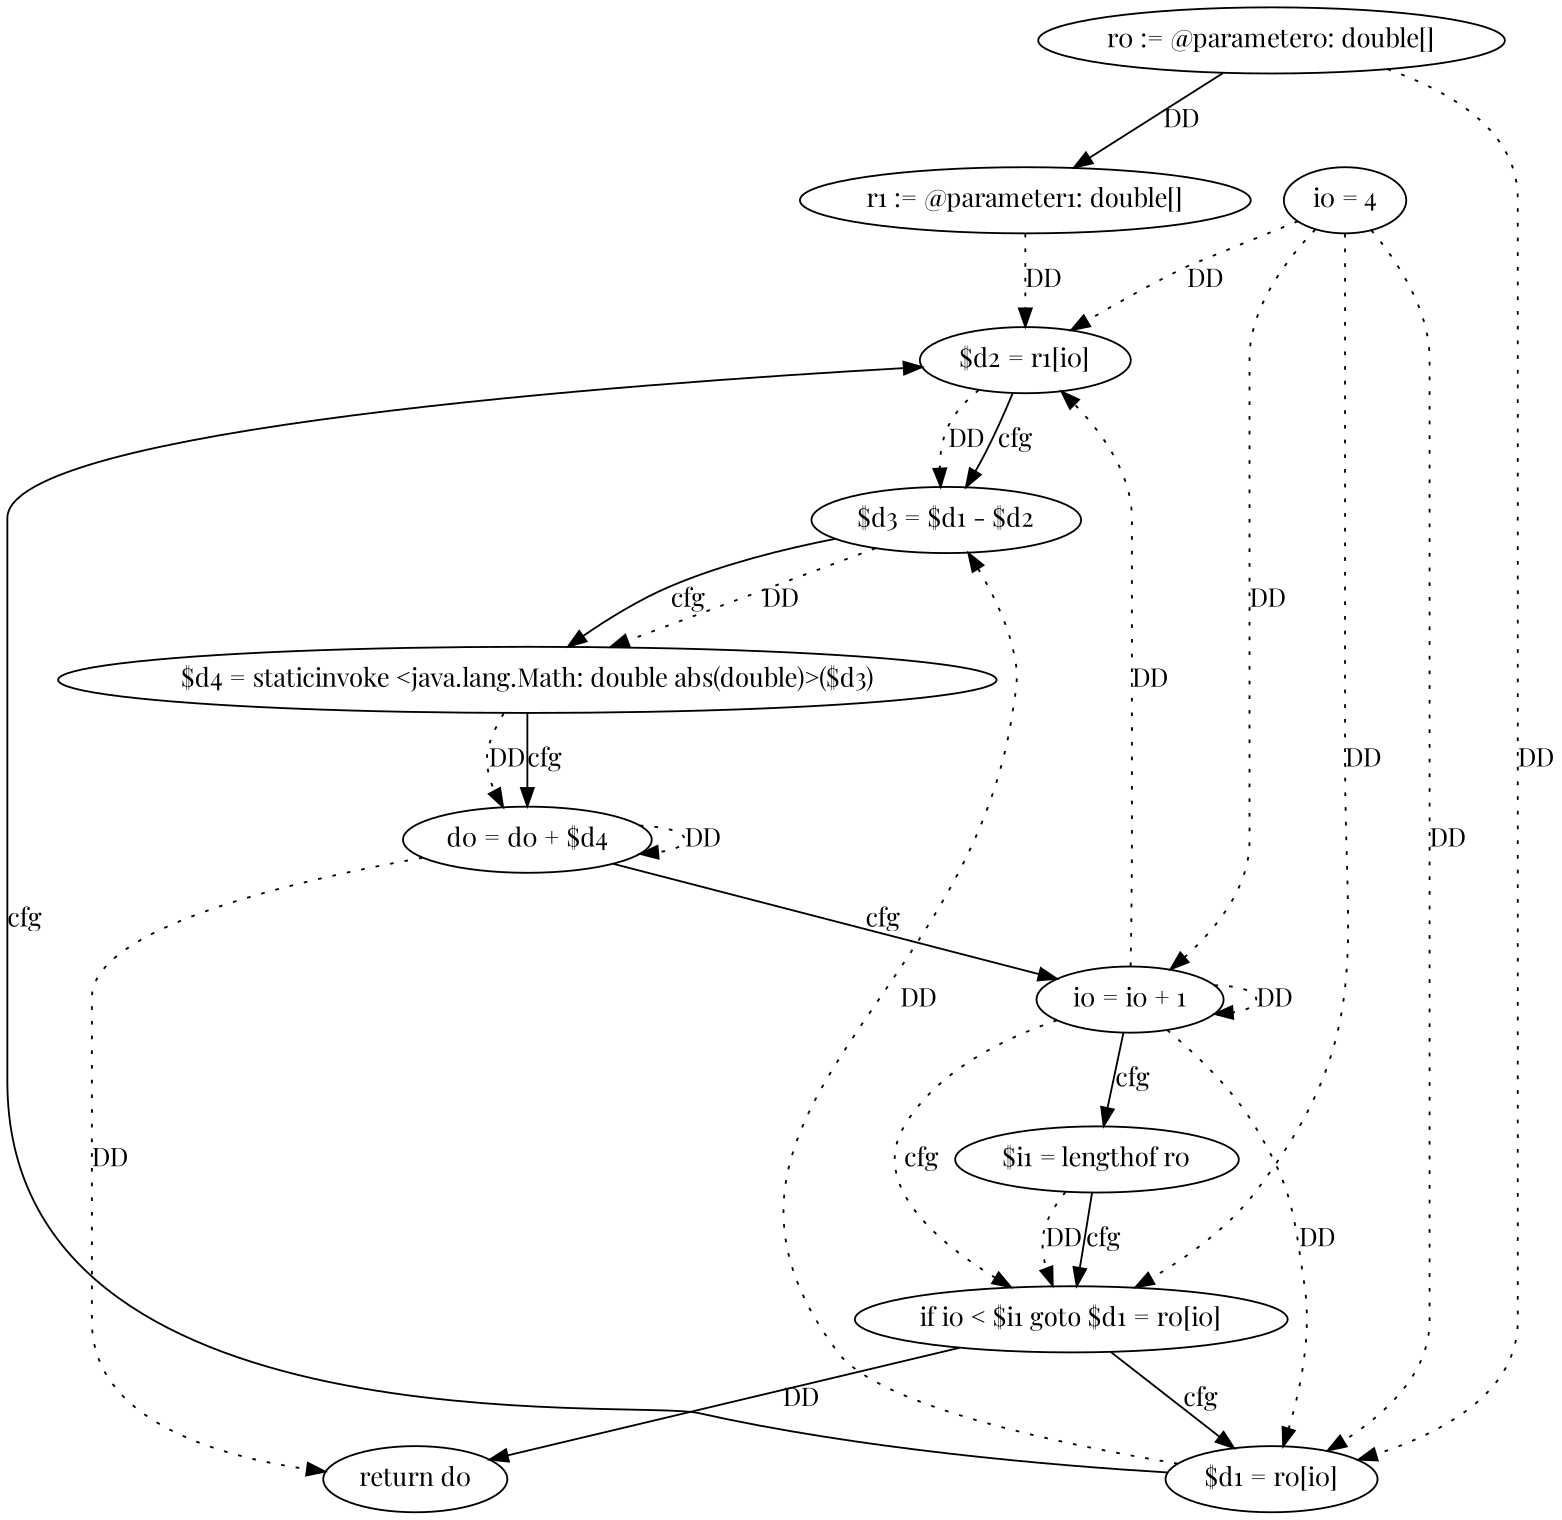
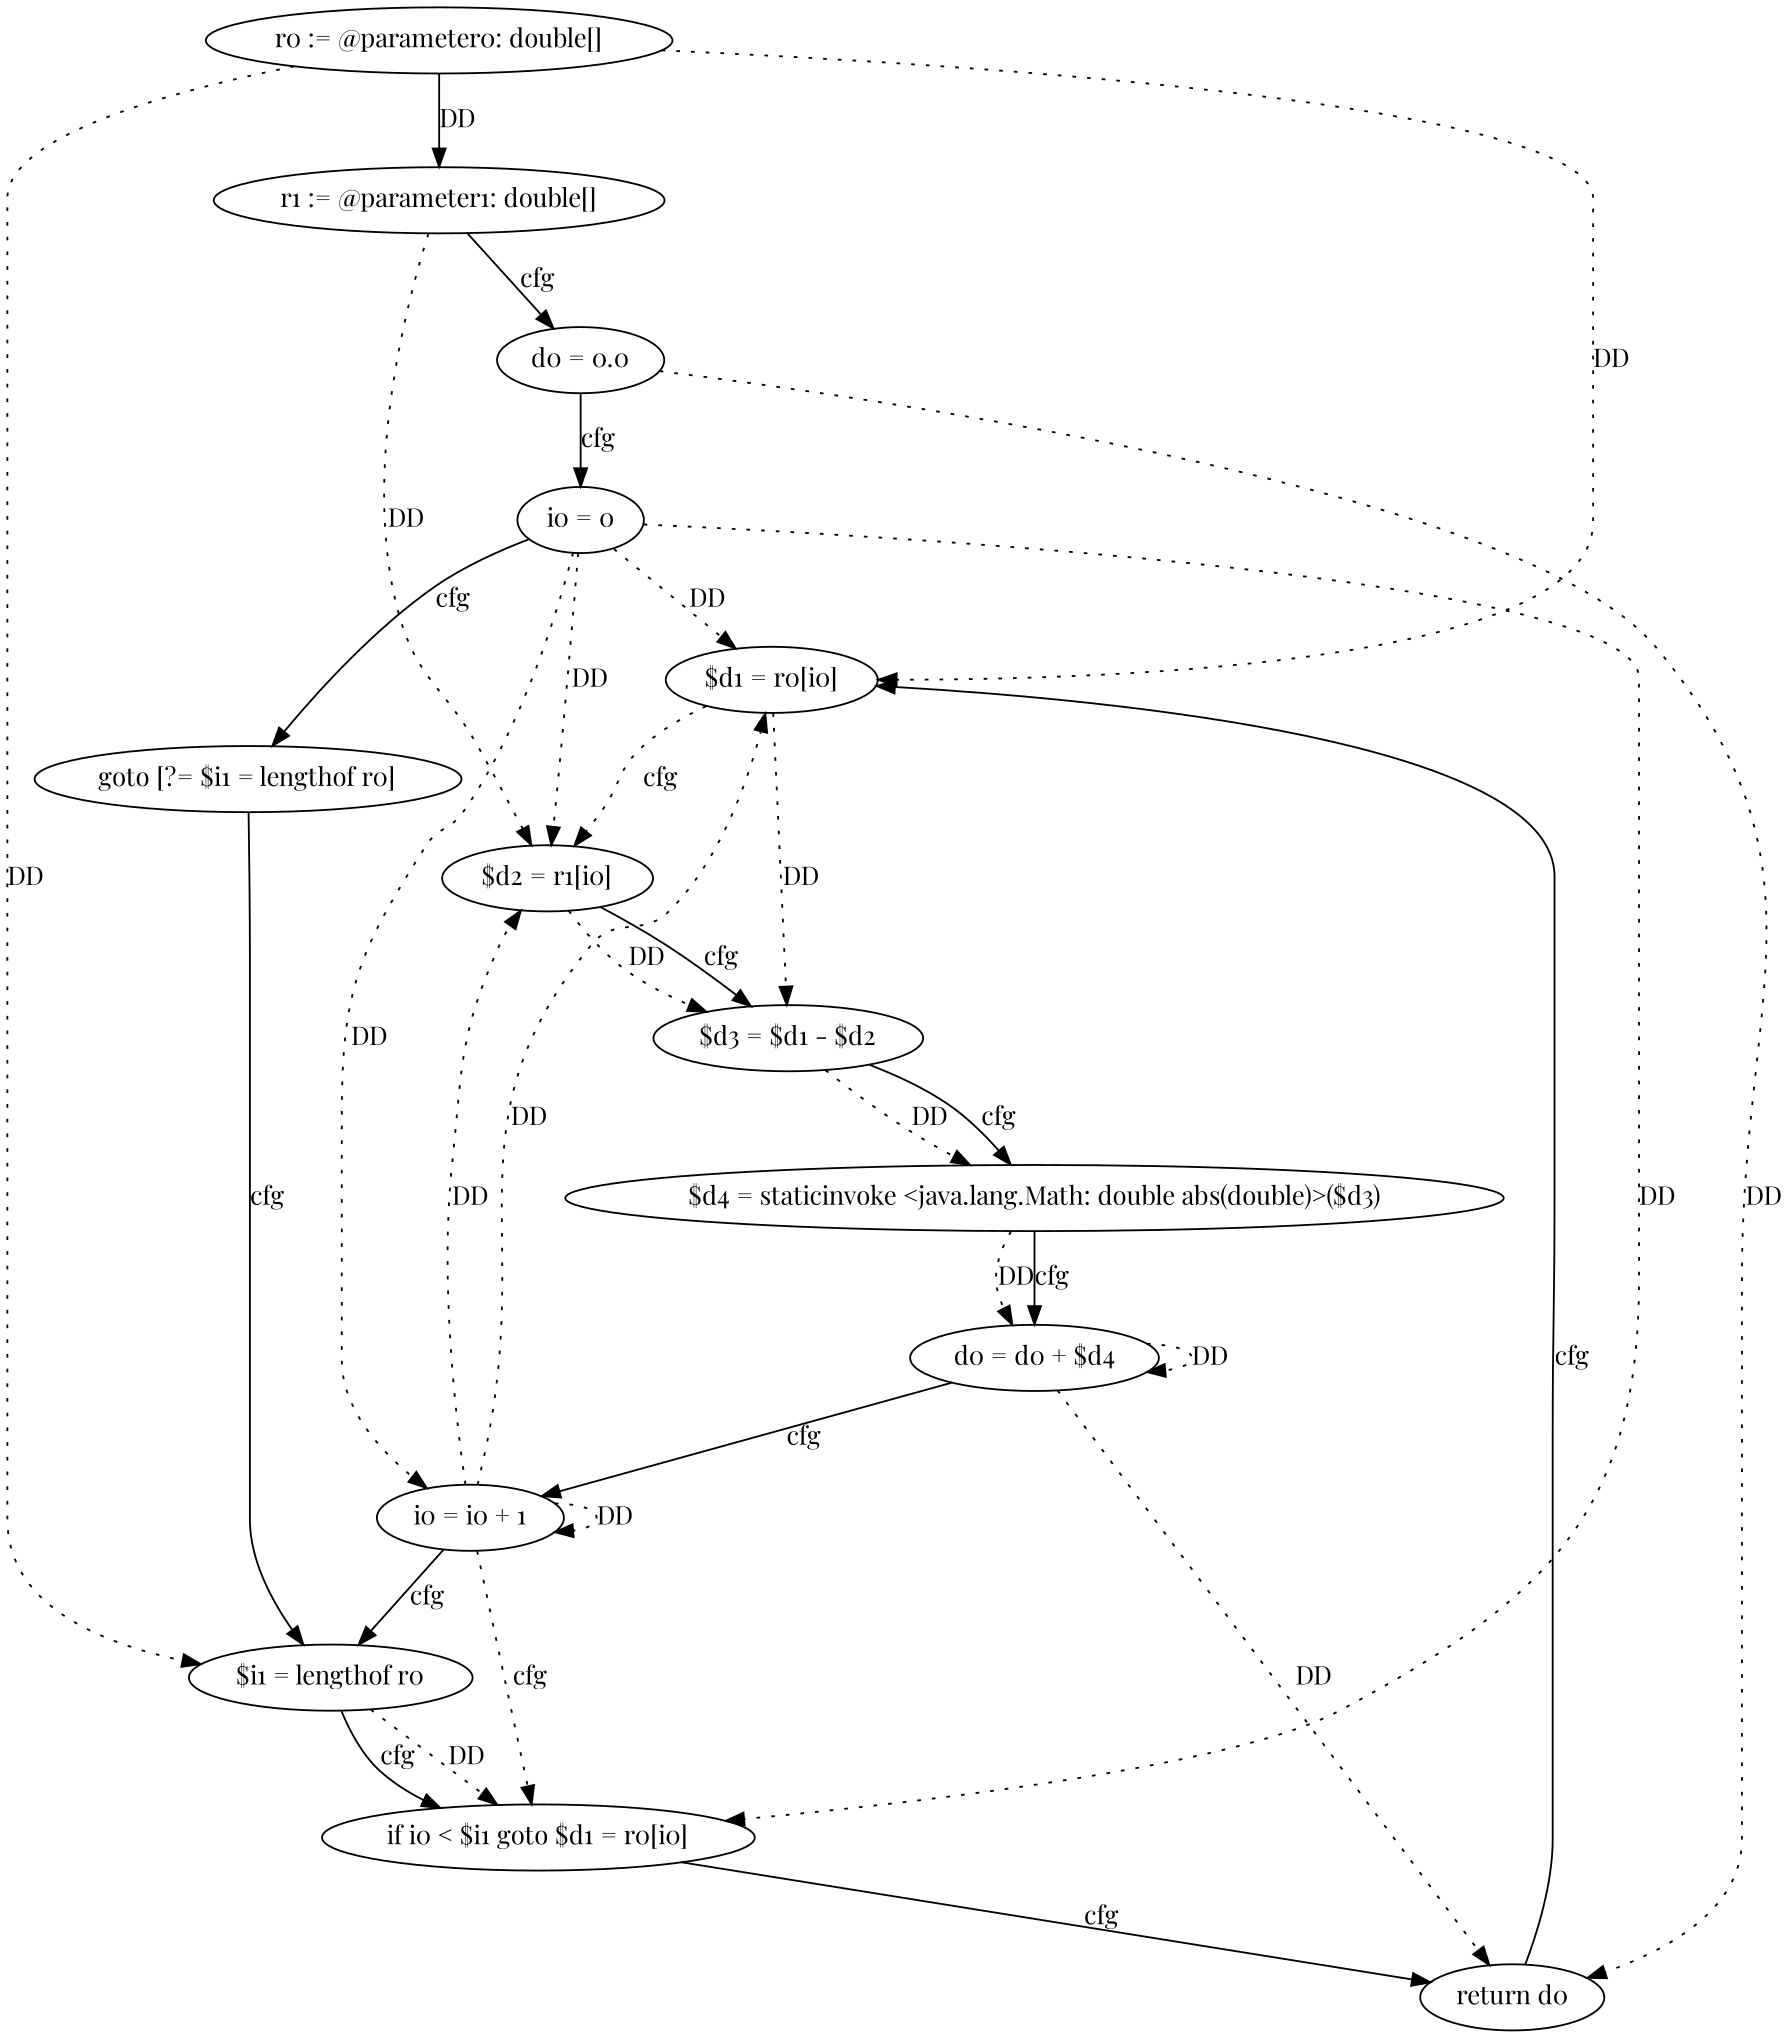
node "i0 = 4": label "i0 = 4" -> "i0 = 0"
node "d0 = 0.0": added
node "goto [?= $i1 = lengthof r0]": added
edge "r0 := @parameter0: double[]" -> "$i1 = lengthof r0": added, label "DD"
edge "$d1 = r0[i0]" -> "$d2 = r1[i0]": style solid -> dotted
edge "if i0 < $i1 goto $d1 = r0[i0]" -> "$d1 = r0[i0]": now "return d0" -> "$d1 = r0[i0]"
edge "if i0 < $i1 goto $d1 = r0[i0]" -> "return d0": label "DD" -> "cfg"
